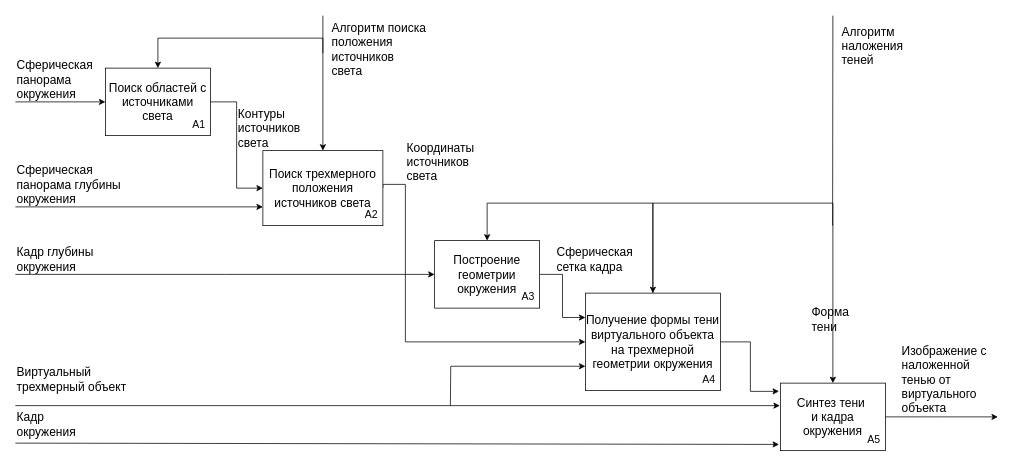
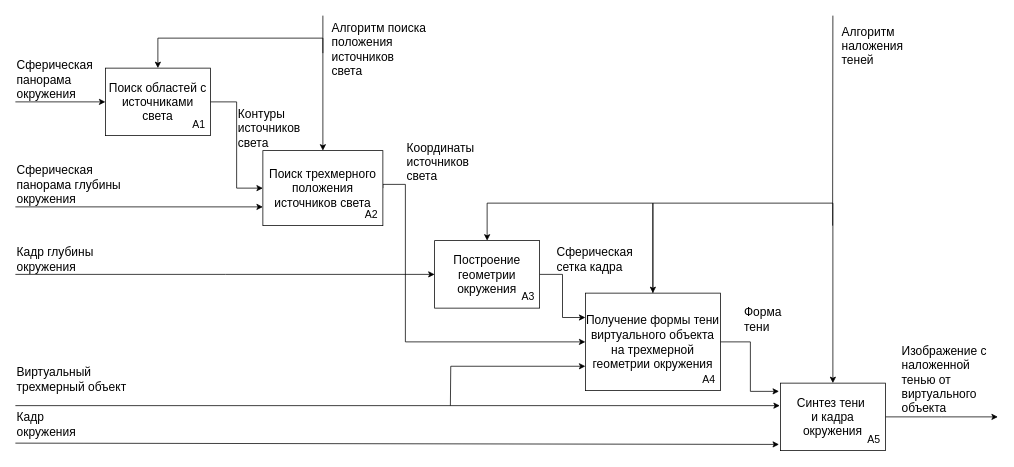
node "Форма тени": moved (837, 319) -> (769, 319)
